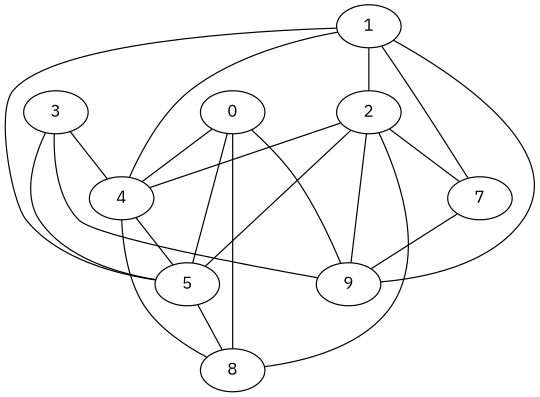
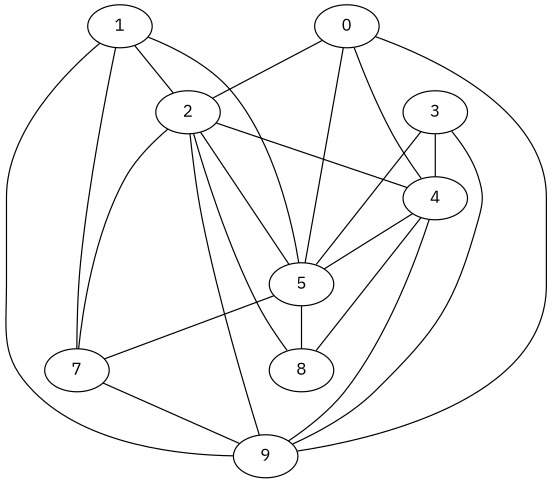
edge "1" -- "4": now "9" -- "4"
edge "0" -- "8": now "0" -- "2"
edge "5" -- "7": added
